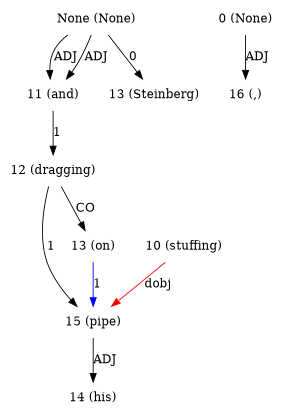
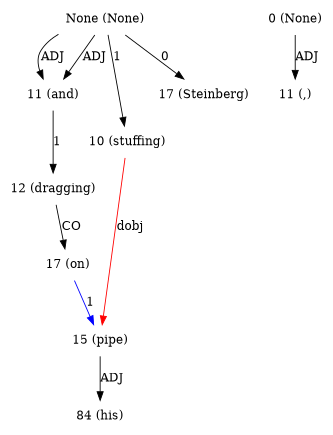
edge "None (None)" -> "10 (stuffing)": added, label "1"
node "13 (Steinberg)": label "13 (Steinberg)" -> "17 (Steinberg)"
node "16 (,)": label "16 (,)" -> "11 (,)"
node "13 (on)": label "13 (on)" -> "17 (on)"
edge "12 (dragging)" -> "15 (pipe)": removed, label "1"
node "14 (his)": label "14 (his)" -> "84 (his)"
